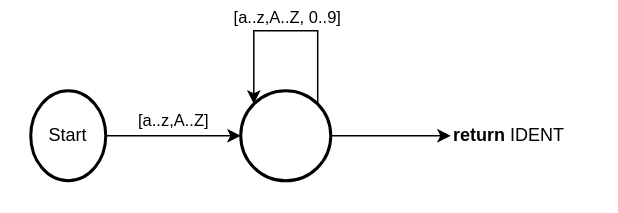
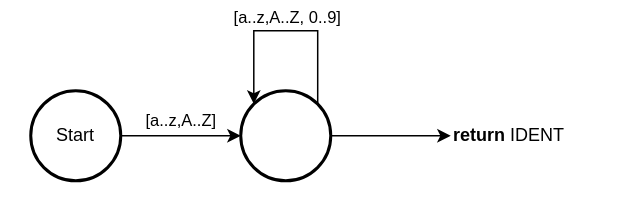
node "Start": size 75x90 -> 90x90
